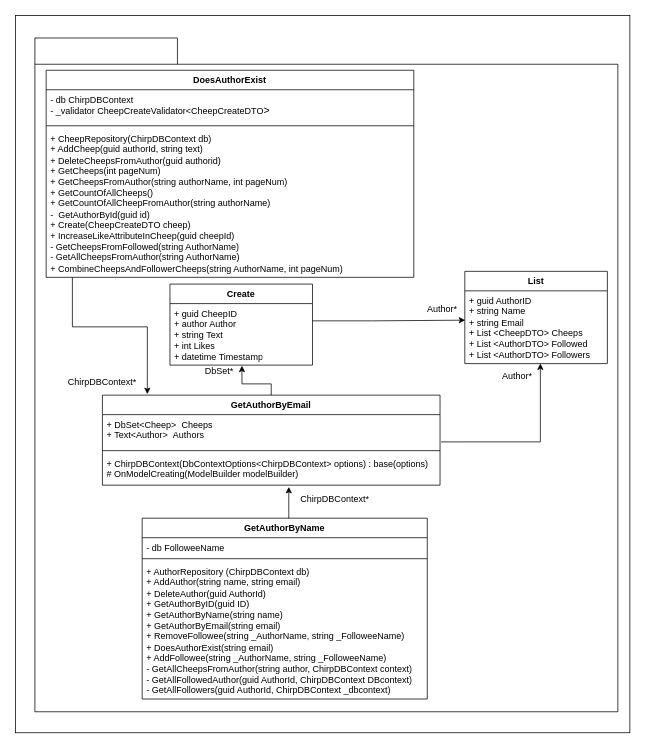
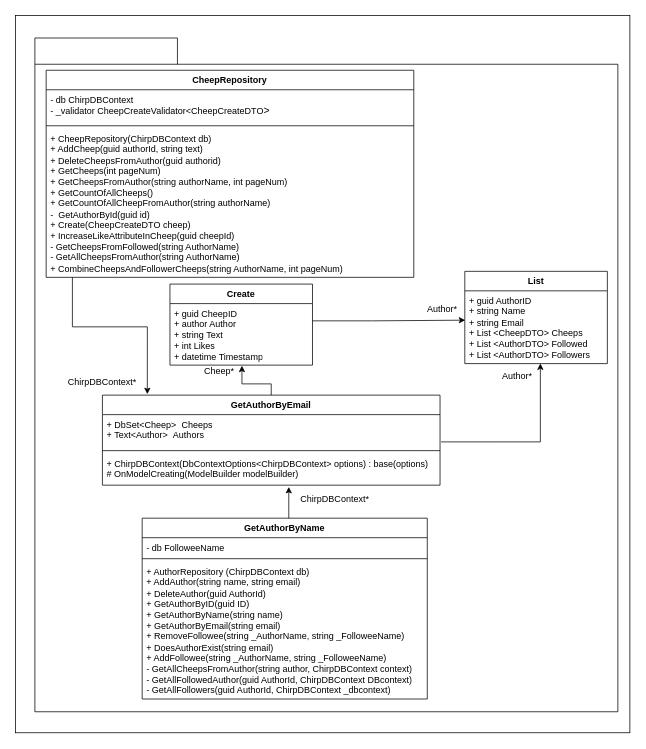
node "DoesAuthorExist": label "DoesAuthorExist" -> "CheepRepository"
node "DbSet*": label "DbSet*" -> "Cheep*"
